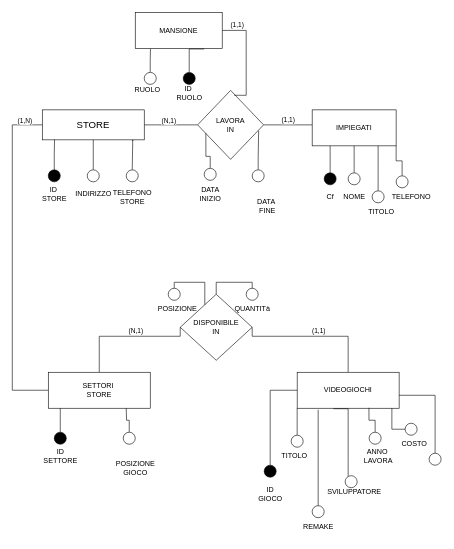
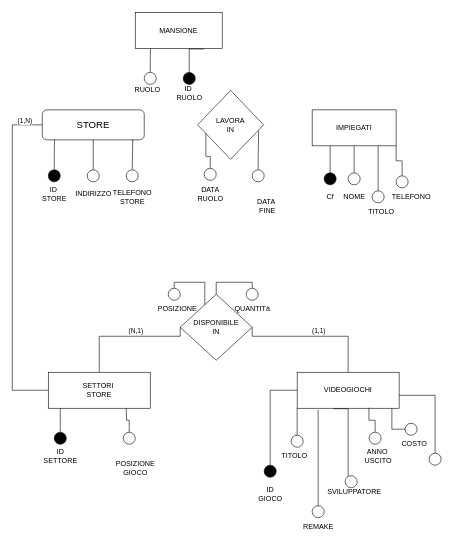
edge "MANSIONE" -- "LAVORA IN": removed, label "(1,1)"
node "STORE": shape rectangle -> rounded rectangle
edge "STORE" -- "LAVORA IN": removed, label "(N,1)"
edge "LAVORA IN" -- "IMPIEGATI": removed, label "(1,1)"
node "DATA INIZIO": label "DATA INIZIO" -> "DATA RUOLO"
node "ANNO LAVORA": label "ANNO LAVORA" -> "ANNO USCITO"
